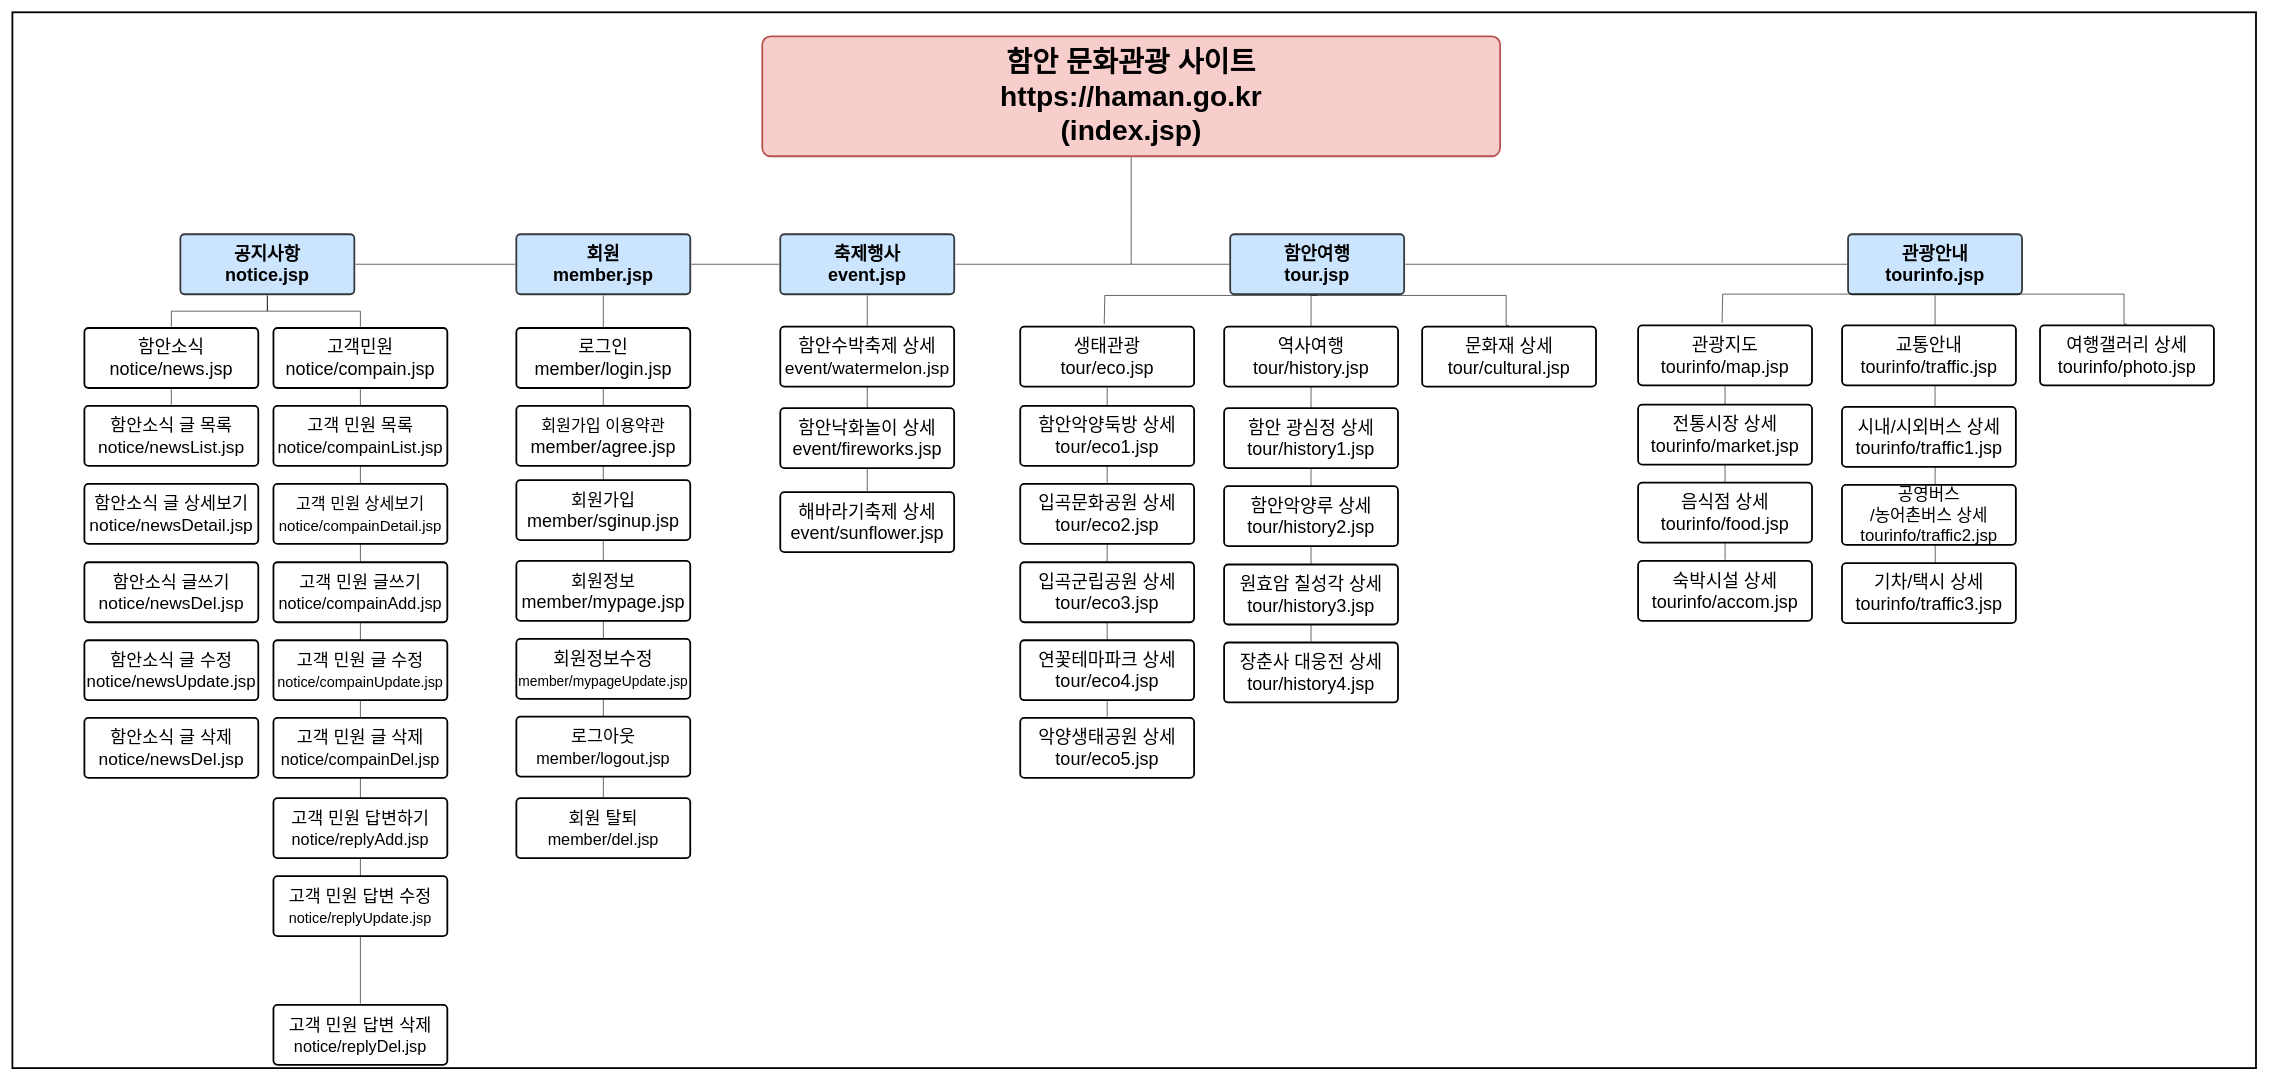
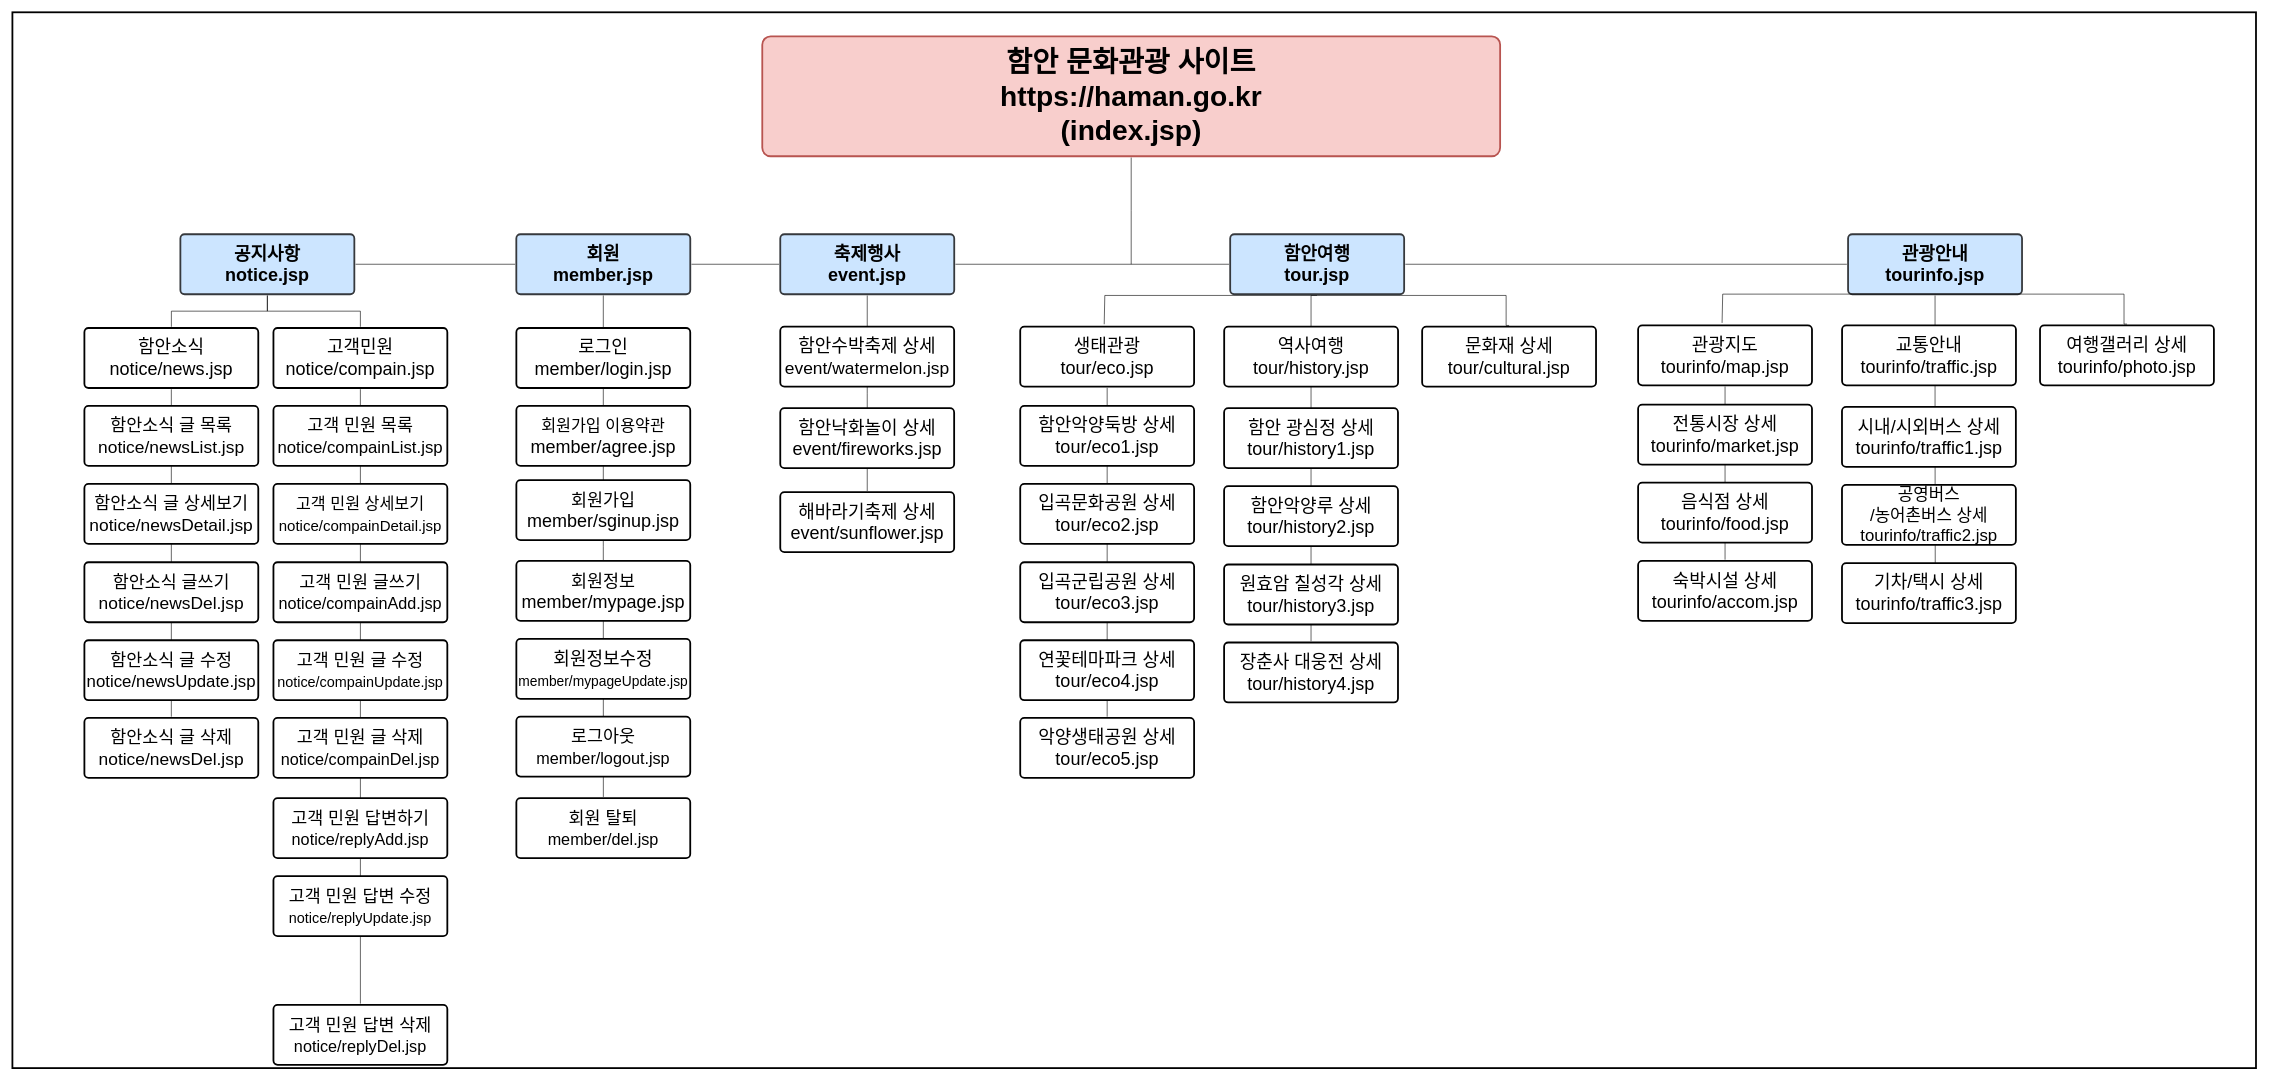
edge "함안소식 notice/news.jsp" -- "함안소식 글 목록 notice/newsList.jsp": now "함안소식 notice/news.jsp" -- "함안소식 글 삭제 notice/newsDel.jsp"
